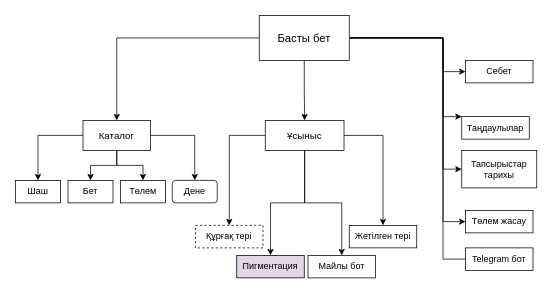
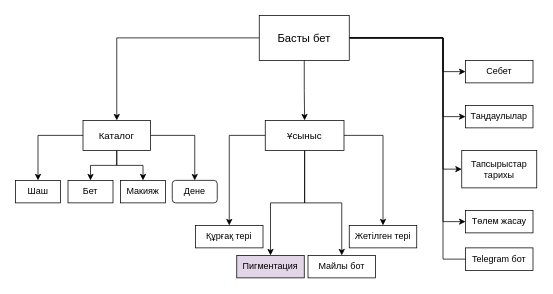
node "Таңдаулылар": moved (495, 128) -> (499, 117)
node "Төлем": label "Төлем" -> "Макияж"
node "Құрғақ тері": style dashed -> solid
